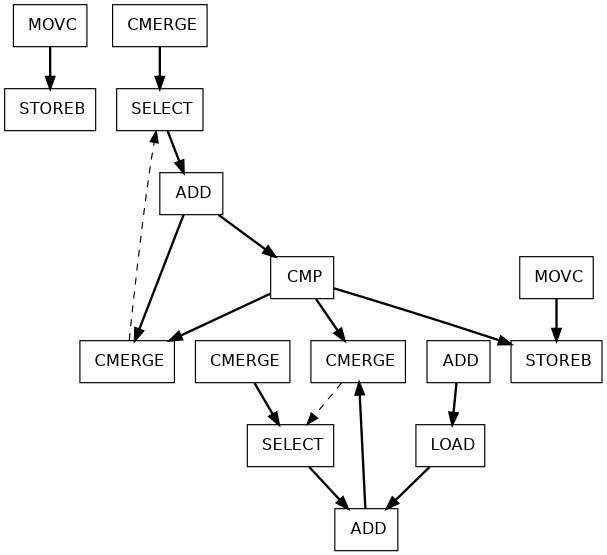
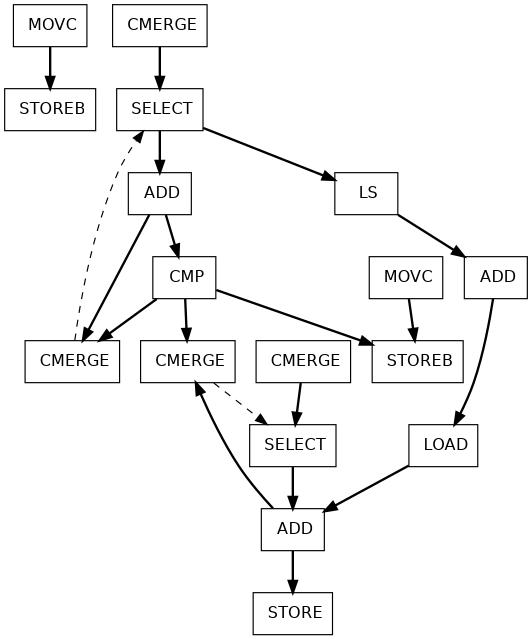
node "LS": added
node "STORE": added
